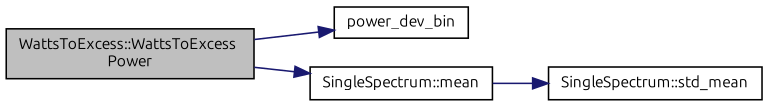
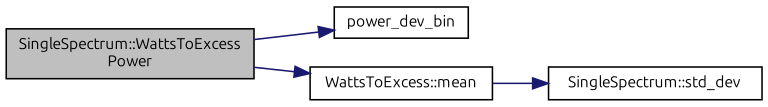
node "WattsToExcess::WattsToExcess Power": label "WattsToExcess::WattsToExcess Power" -> "SingleSpectrum::WattsToExcess Power"
node "SingleSpectrum::mean": label "SingleSpectrum::mean" -> "WattsToExcess::mean"
node "SingleSpectrum::std_mean": label "SingleSpectrum::std_mean" -> "SingleSpectrum::std_dev"
